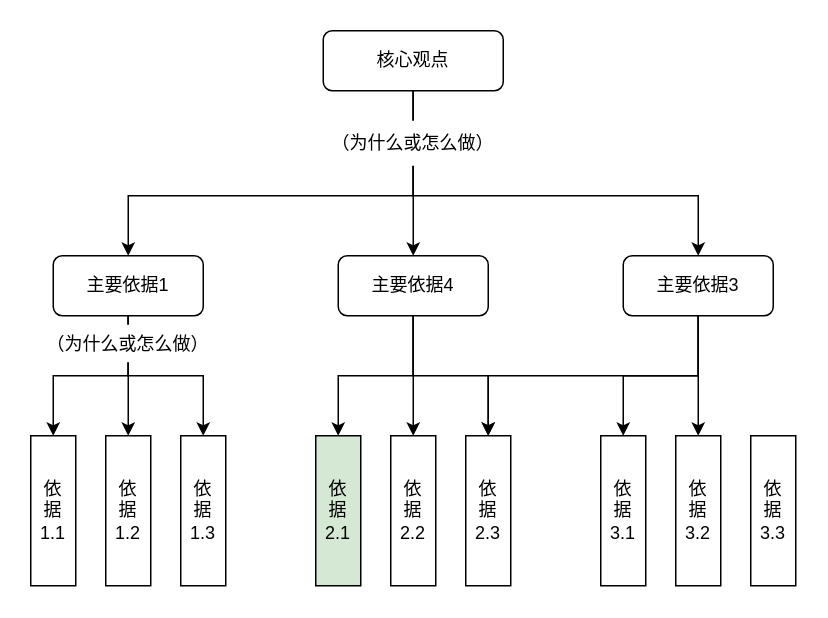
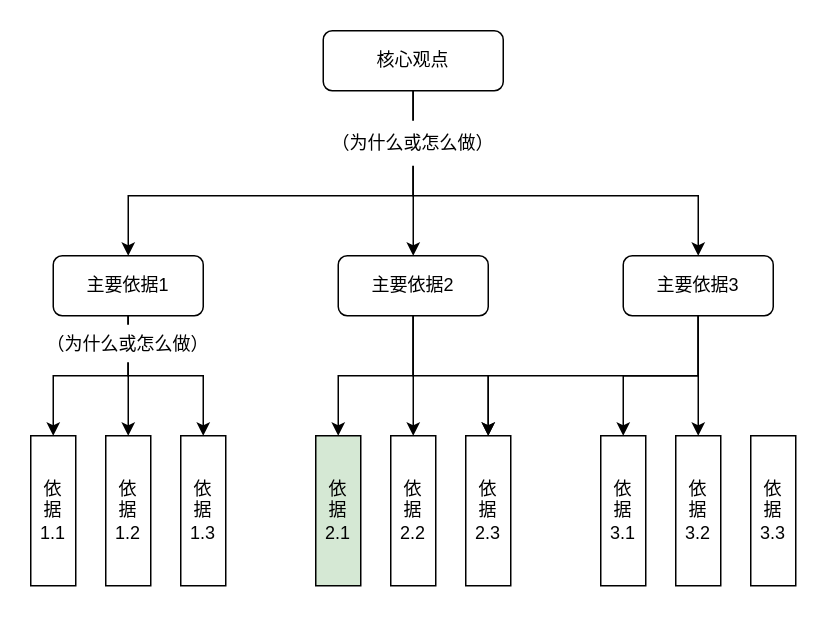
node "主要依据4": label "主要依据4" -> "主要依据2"
